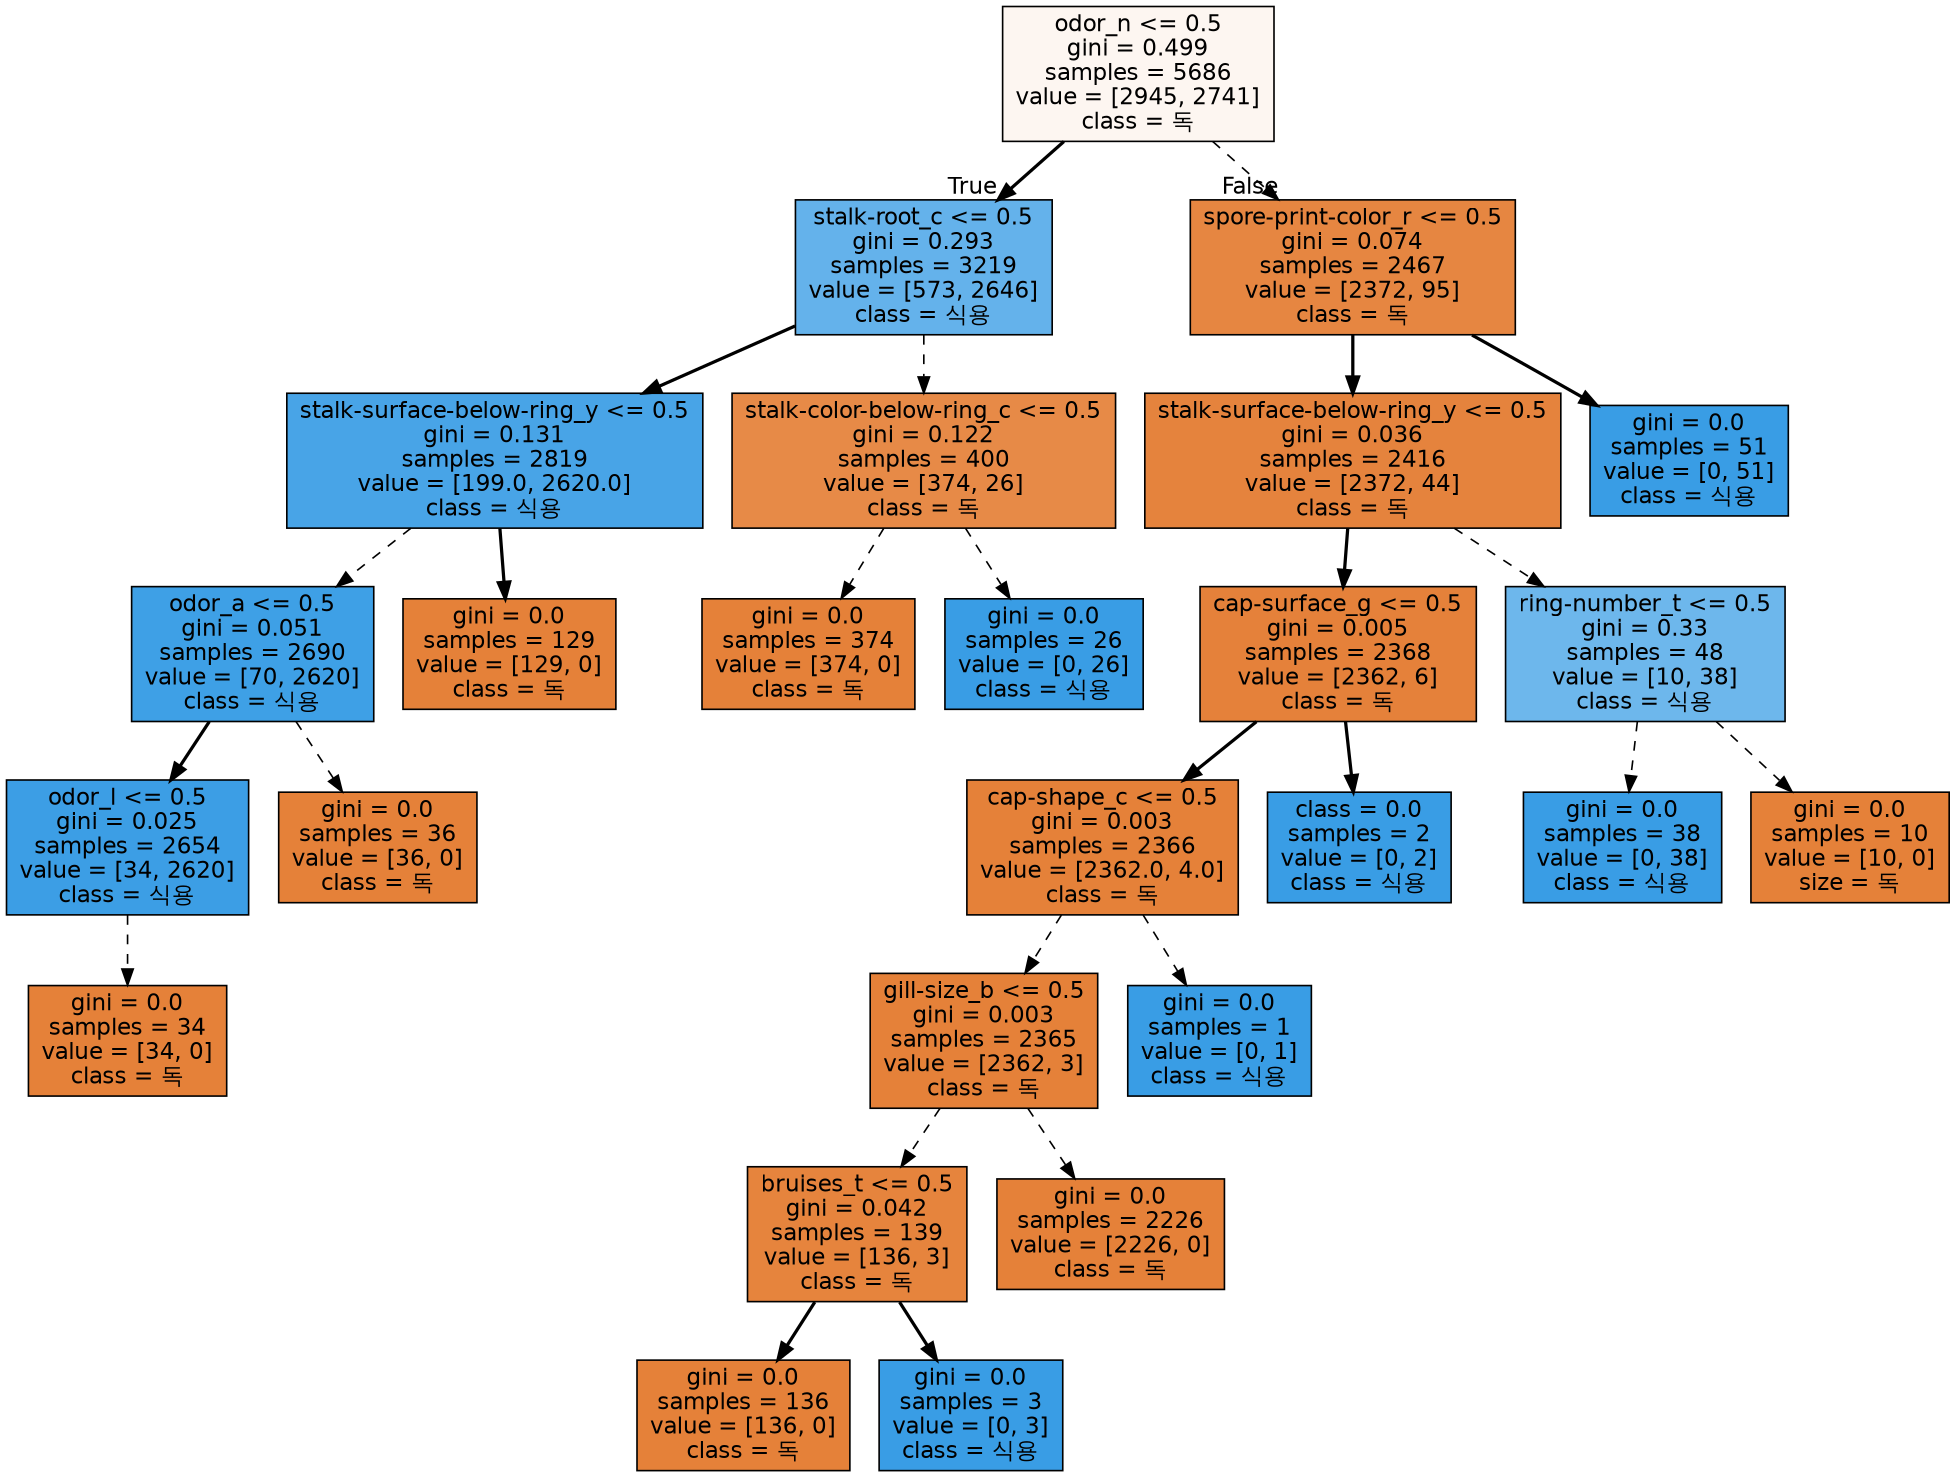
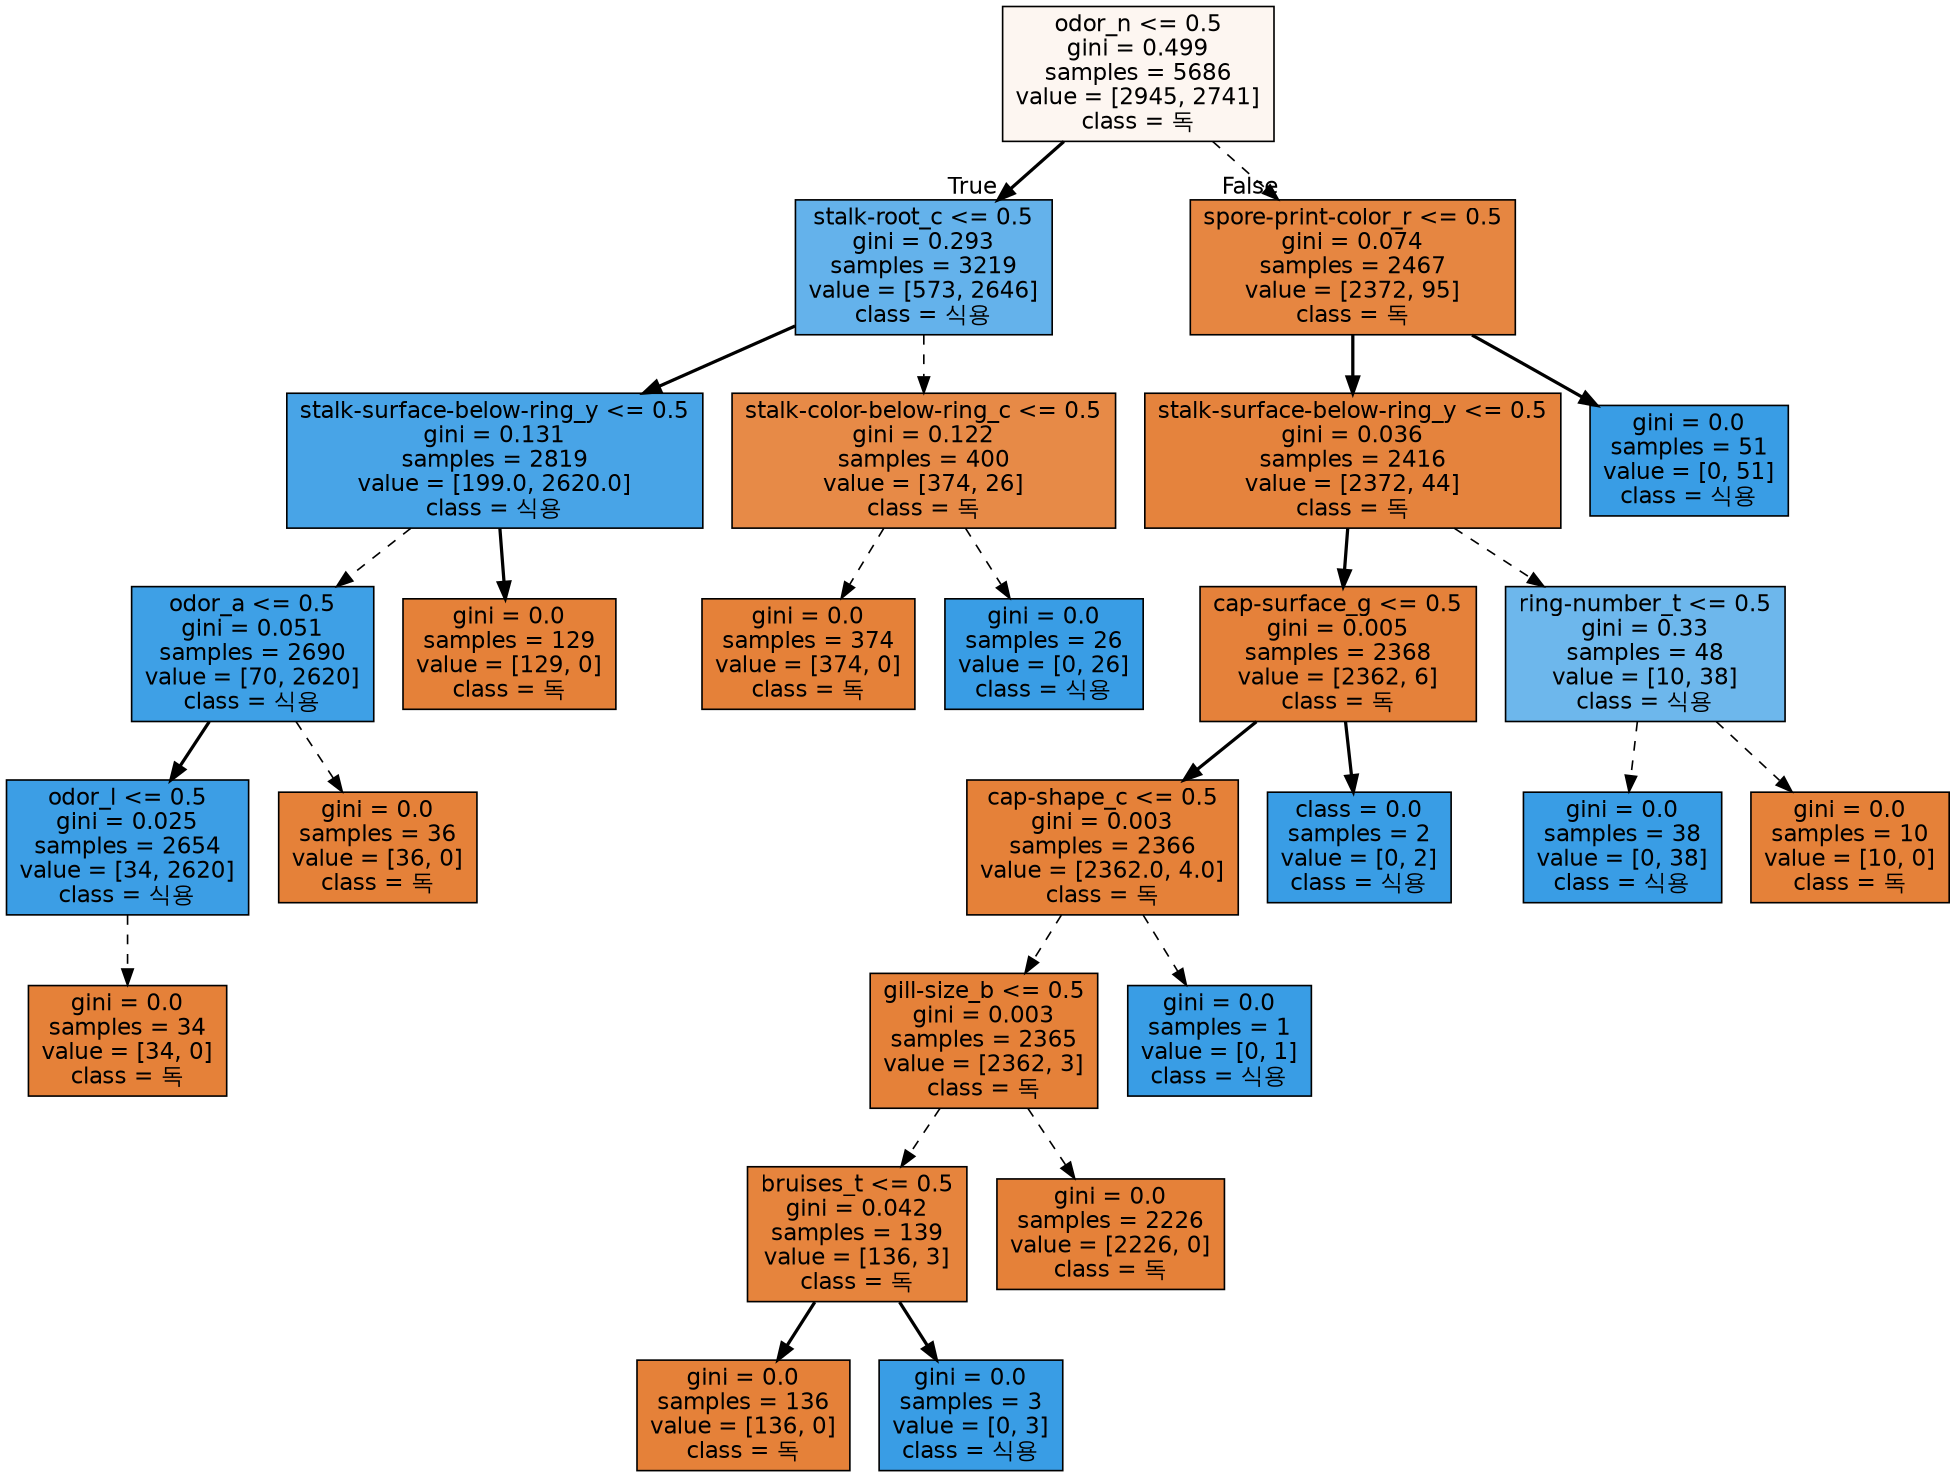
node "gini = 0.0 samples = 10 value = [10, 0] size = 독": label "gini = 0.0 samples = 10 value = [10, 0] size = 독" -> "gini = 0.0 samples = 10 value = [10, 0] class = 독"
